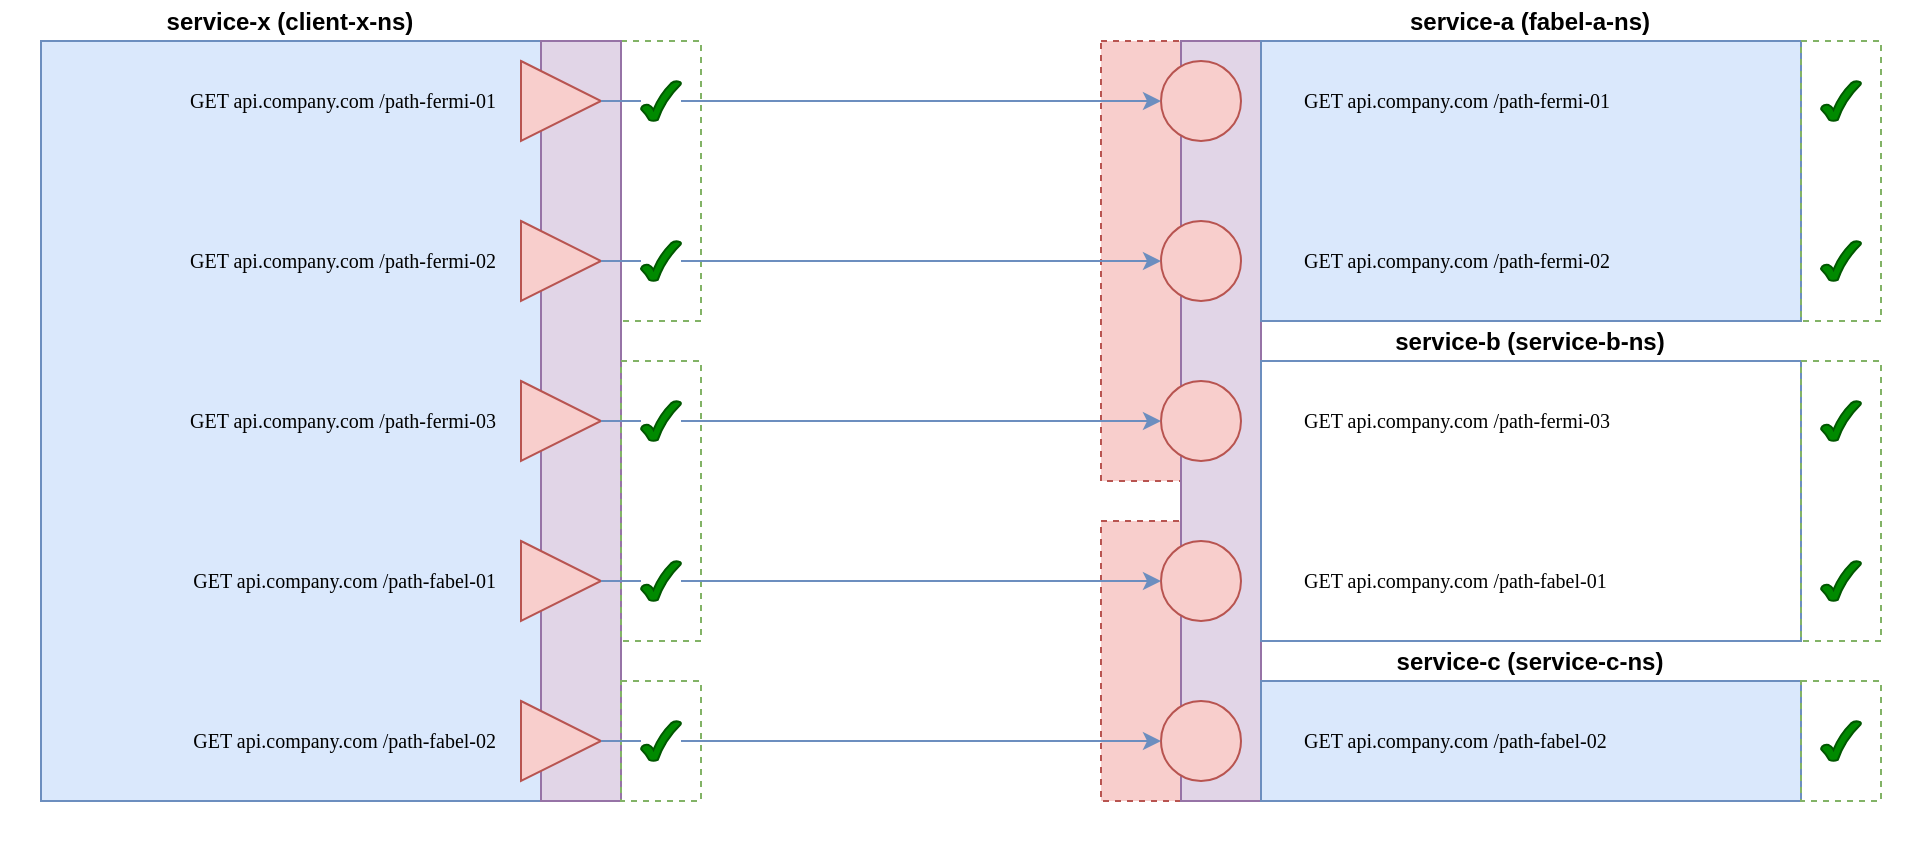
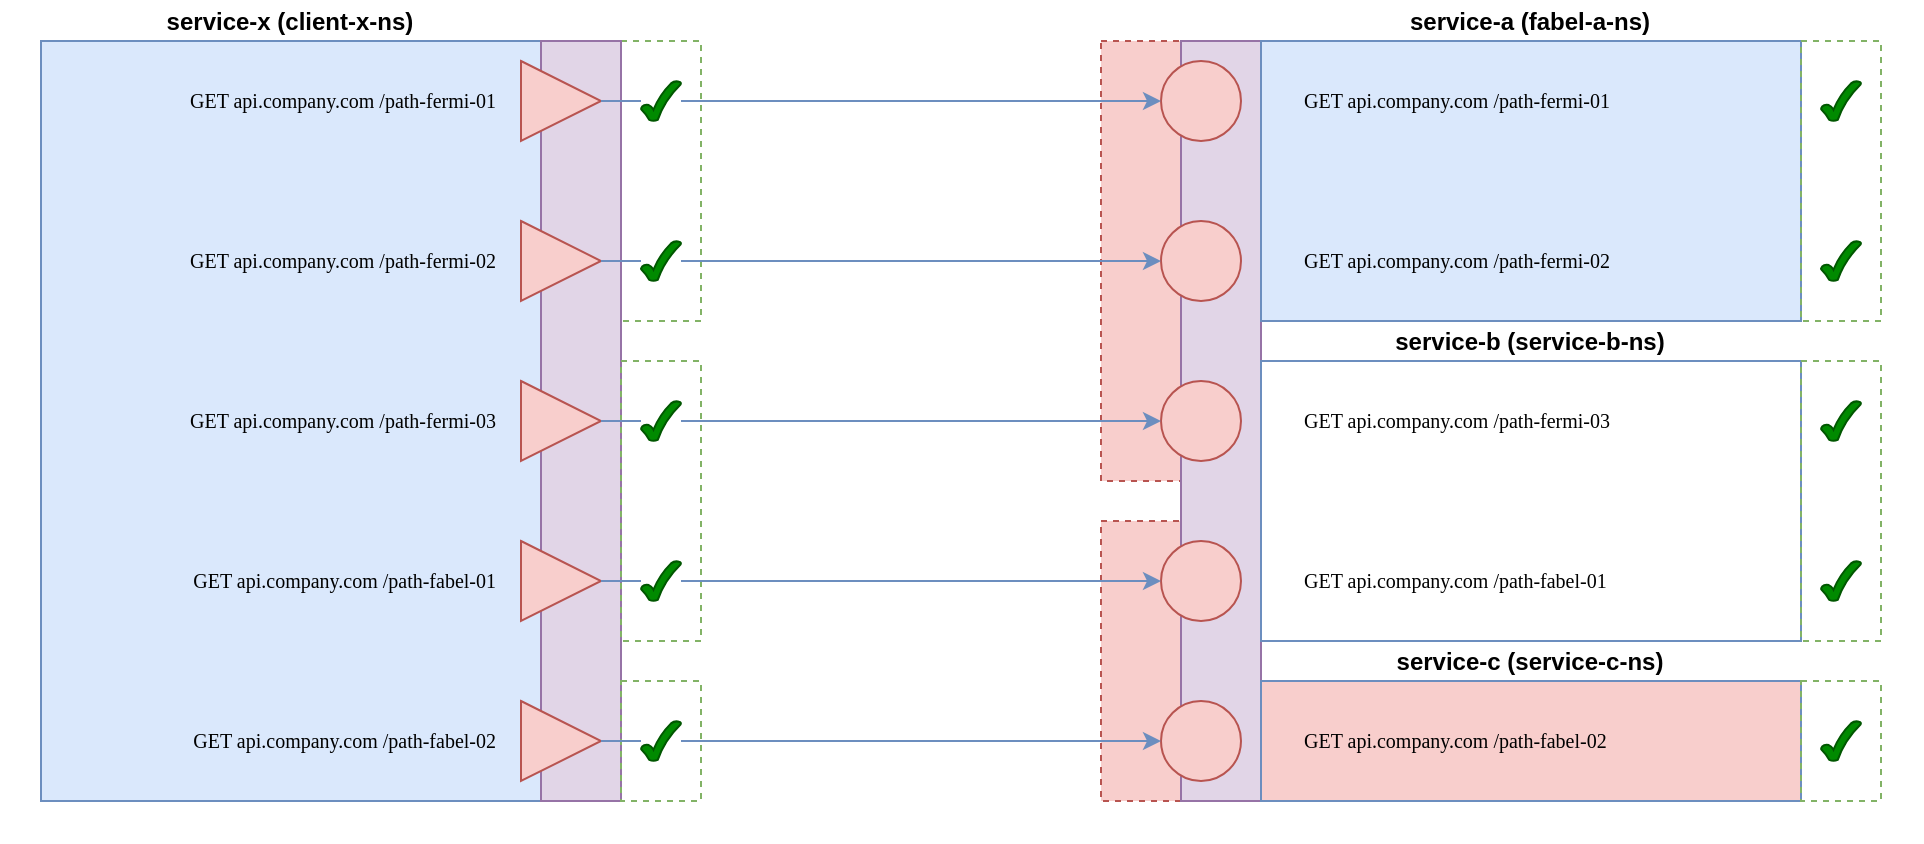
node "service-c (service-c-ns)": fillcolor #dae8fc -> #f8cecc
